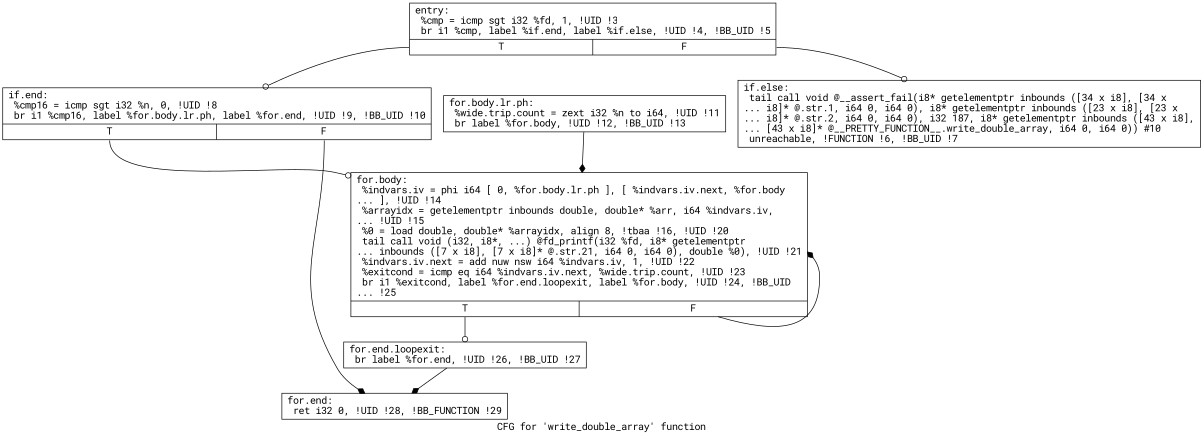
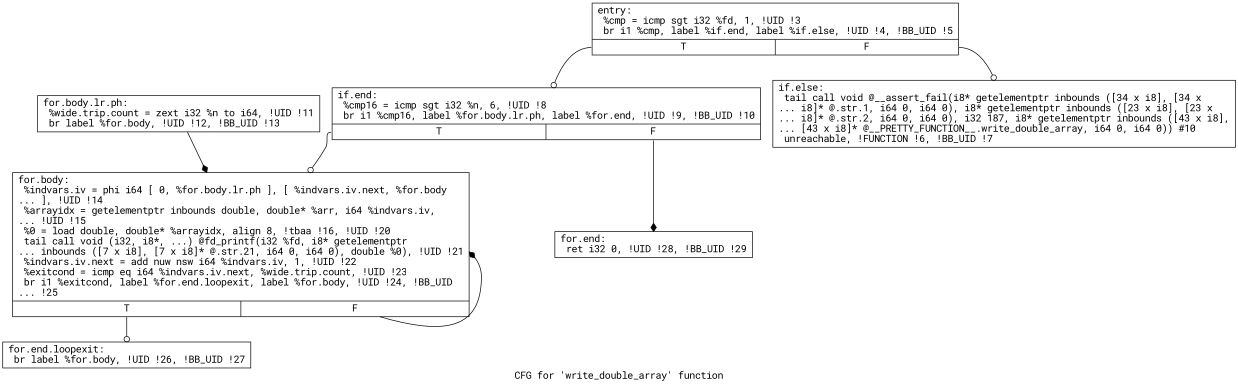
node "if.end:": text "%cmp16 = icmp sgt i32 %n, 0, !UID !8" -> "%cmp16 = icmp sgt i32 %n, 6, !UID !8"
node "for.end.loopexit:": text "br label %for.end, !UID !26, !BB_UID !27" -> "br label %for.body, !UID !26, !BB_UID !27"
edge "for.end.loopexit:" -> "for.end:": removed
node "for.end:": text "ret i32 0, !UID !28, !BB_FUNCTION !29" -> "ret i32 0, !UID !28, !BB_UID !29"
